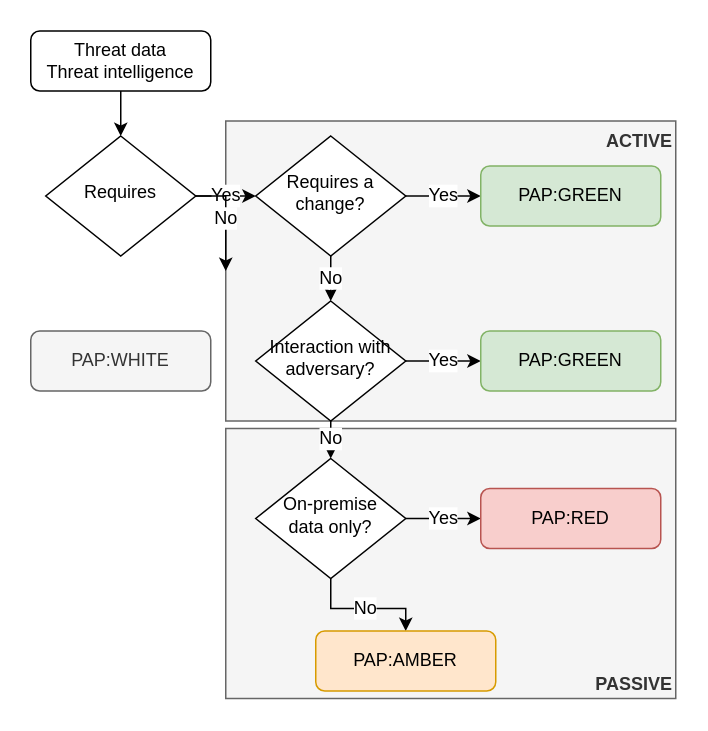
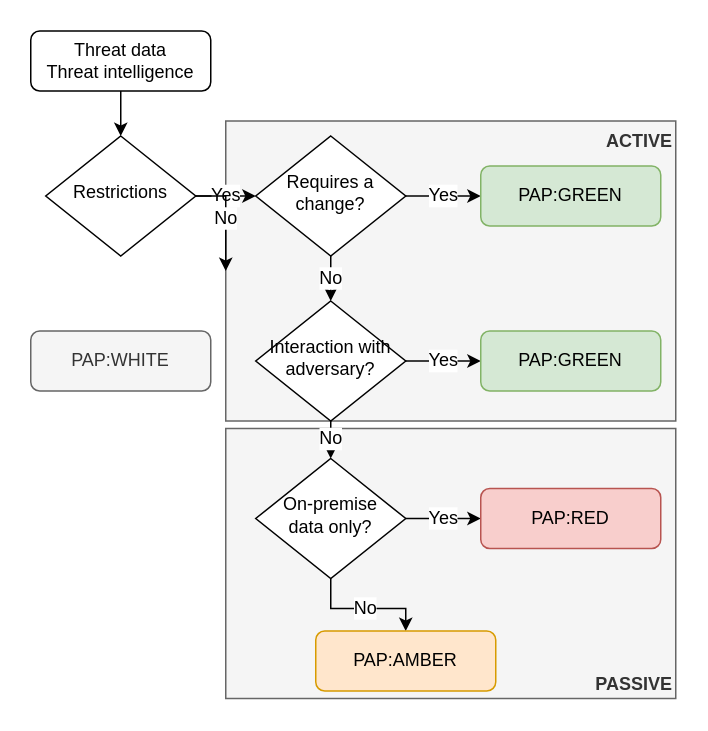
node "Requires": label "Requires" -> "Restrictions"
